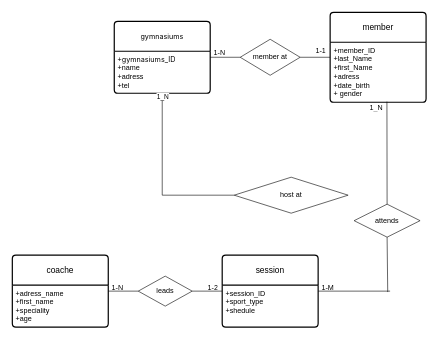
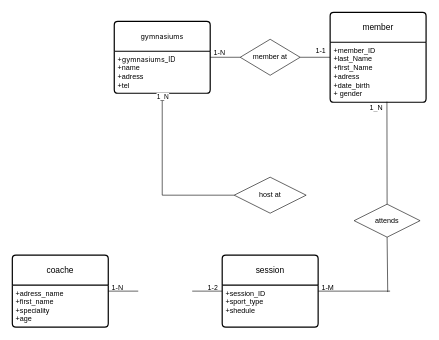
node "host at": size 114x36 -> 72x36
node "leads": removed
